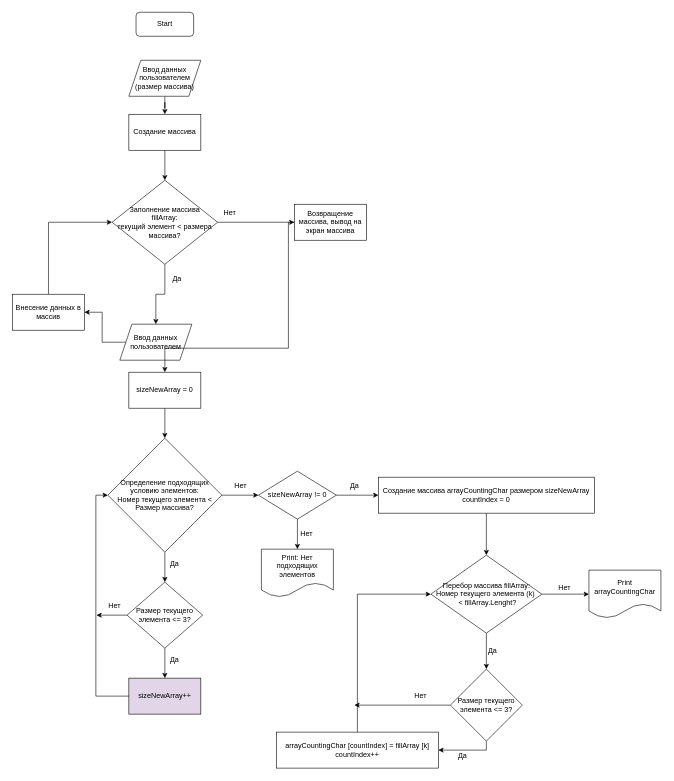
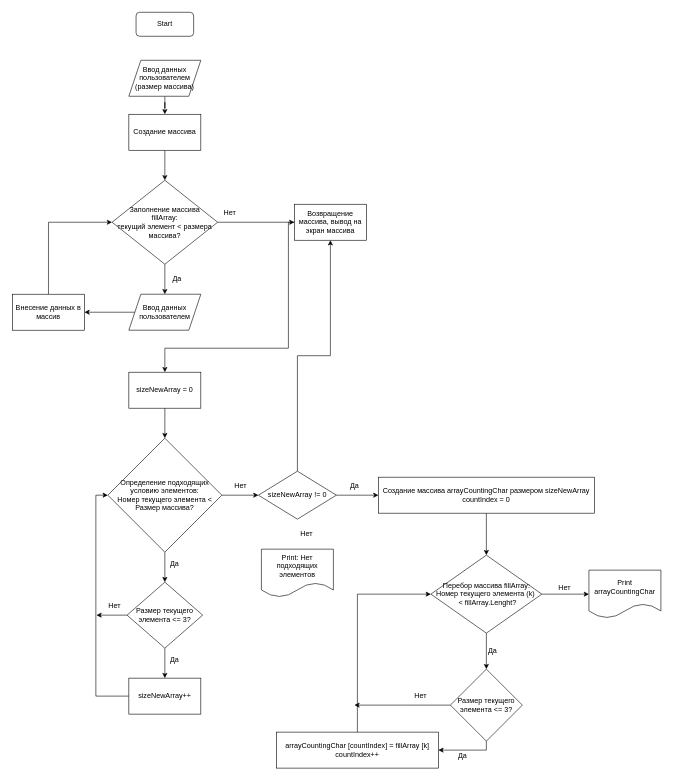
node "Ввод данных пользователем": moved (156, 342) -> (165, 312)
edge "sizeNewArray != 0" -> "Print: Нет подходящих элементов": now "sizeNewArray != 0" -> "Возвращение массива, вывод на экран массива"
node "sizeNewArray++": fillcolor #e1d5e7 -> #ffffff
